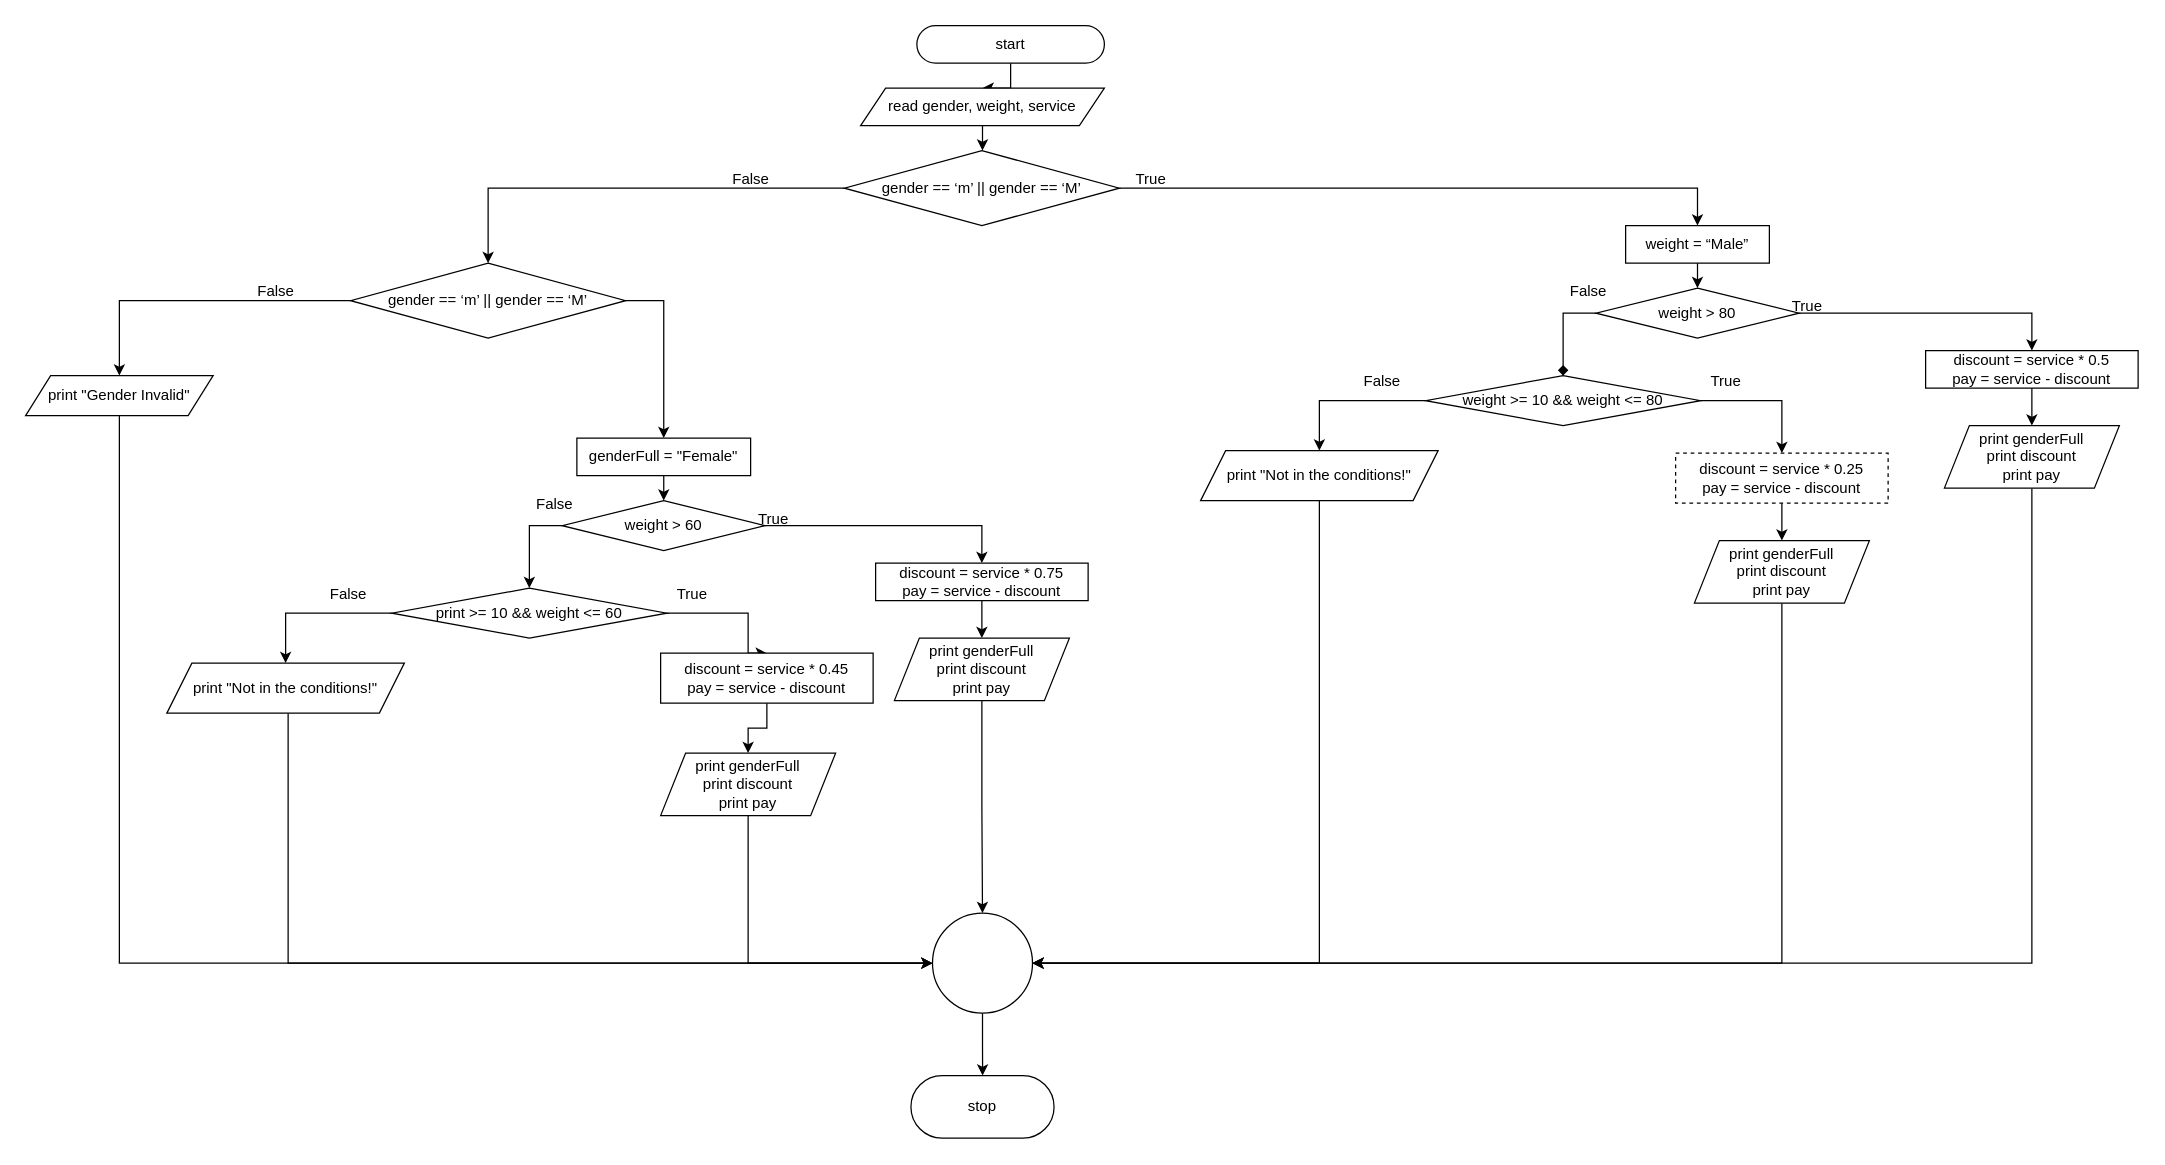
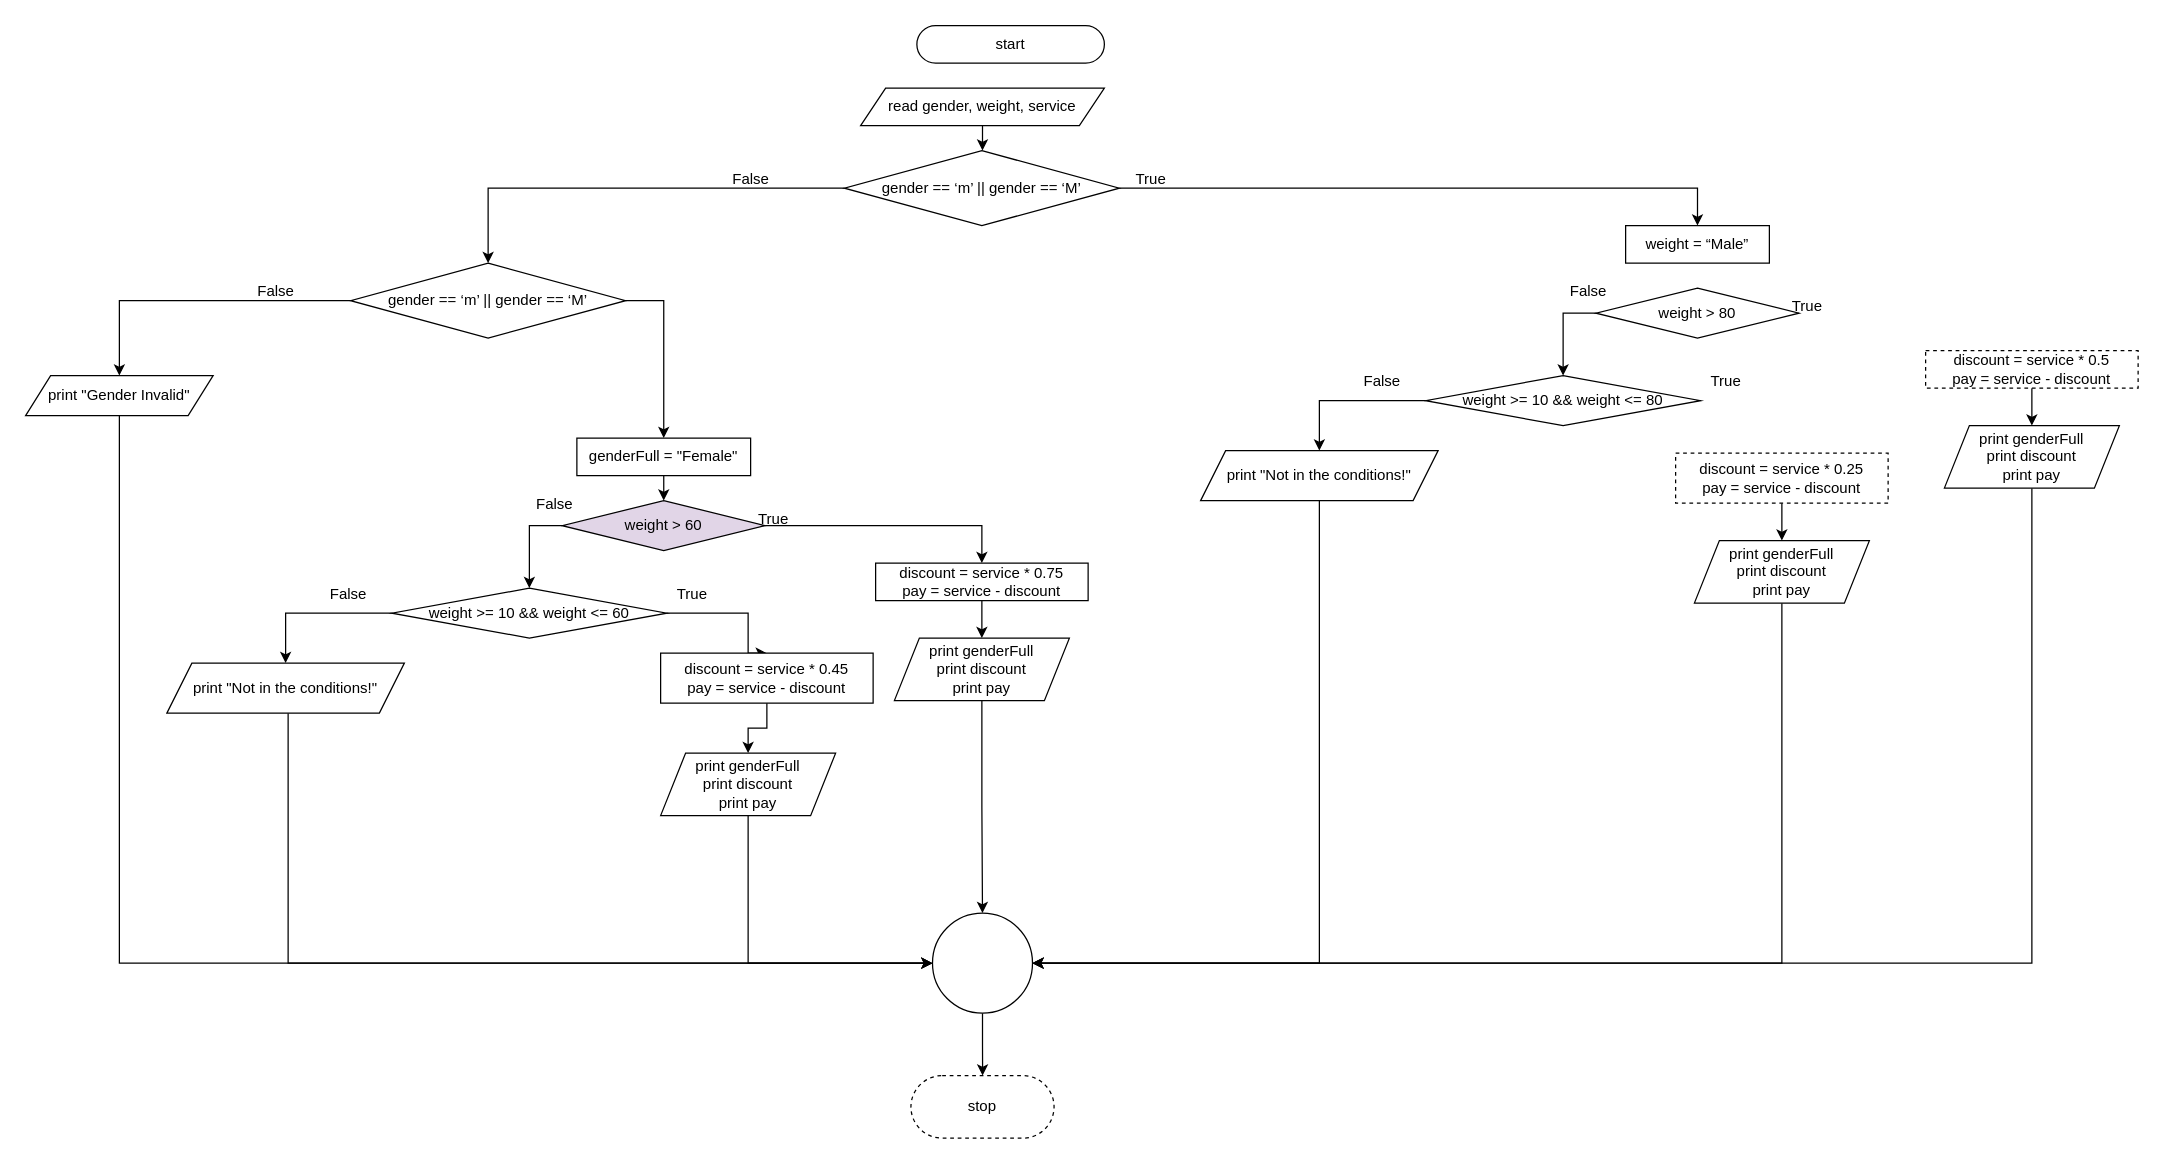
edge "start" -> "read gender, weight, service": removed
edge "weight = “Male”" -> "weight > 80": removed
edge "weight > 80" -> "discount = service * 0.5 pay = service - discount": removed
edge "weight > 80" -> "weight >= 10 && weight <= 80": arrowhead diamond -> classic
node "discount = service * 0.5 pay = service - discount": style solid -> dashed
edge "weight >= 10 && weight <= 80" -> "discount = service * 0.25 pay = service - discount": removed
node "weight > 60": fillcolor #ffffff -> #e1d5e7
node "print >= 10 && weight <= 60": label "print >= 10 && weight <= 60" -> "weight >= 10 && weight <= 60"
node "stop": style solid -> dashed
